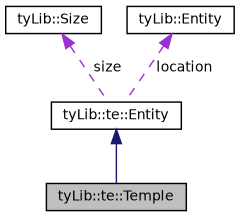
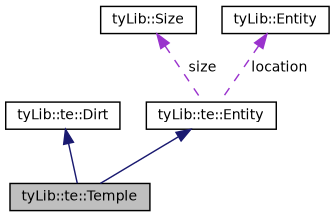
node "tyLib::te::Dirt": added
